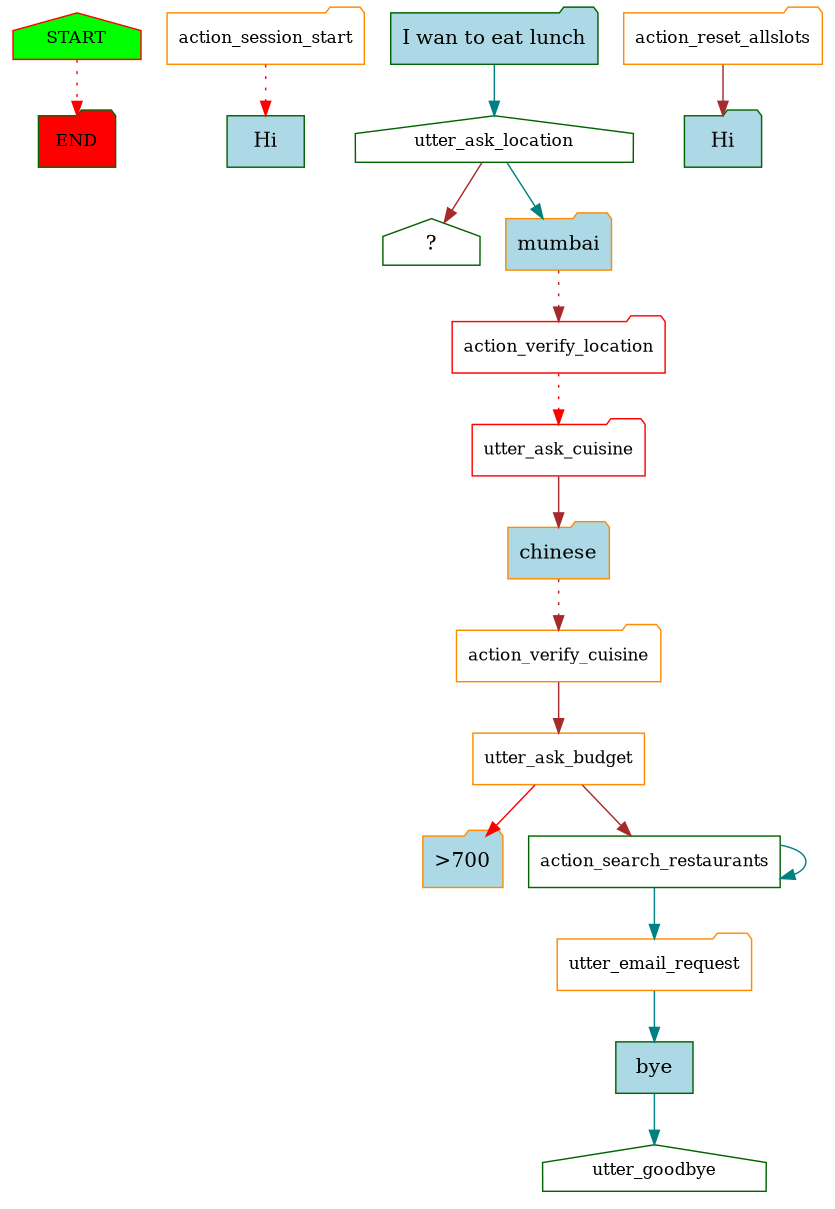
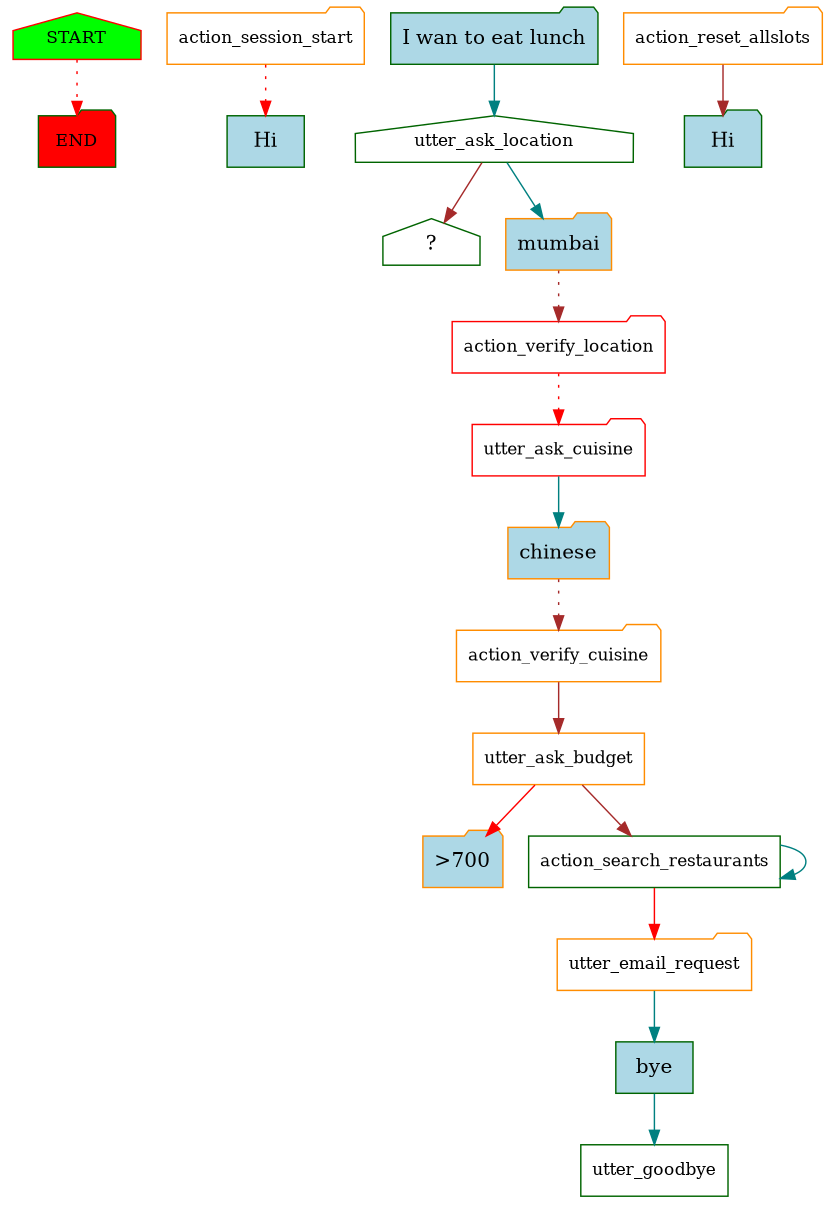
edge "utter_ask_cuisine" -> "chinese": color brown -> teal
edge "action_search_restaurants" -> "utter_email_request": color teal -> red
node "utter_goodbye": shape house -> box
